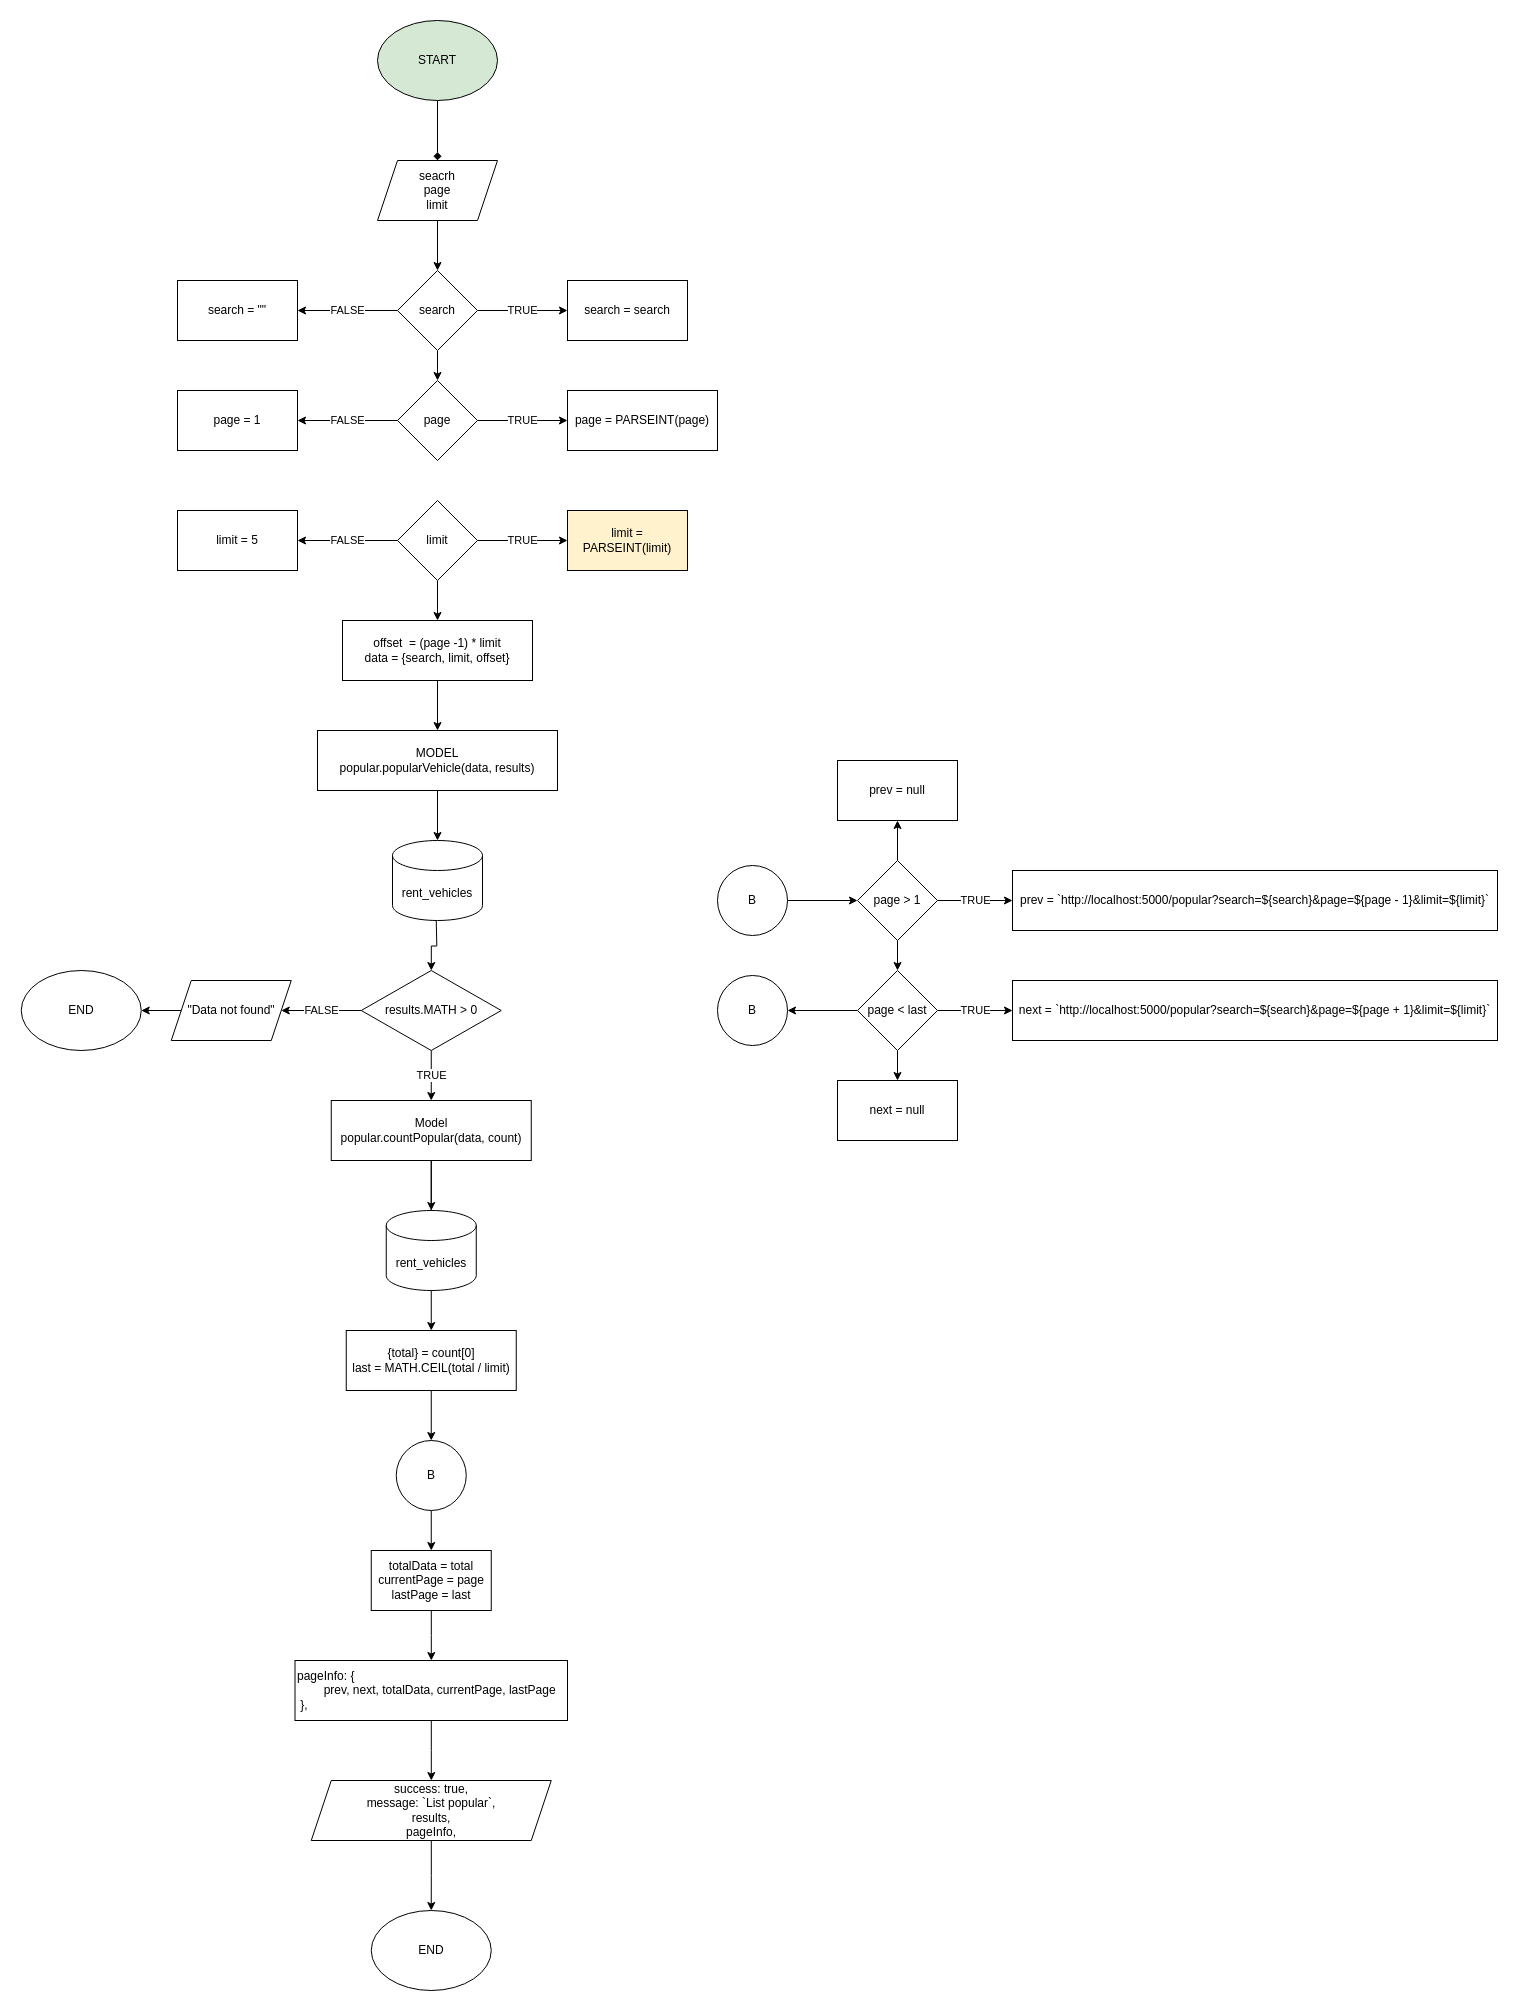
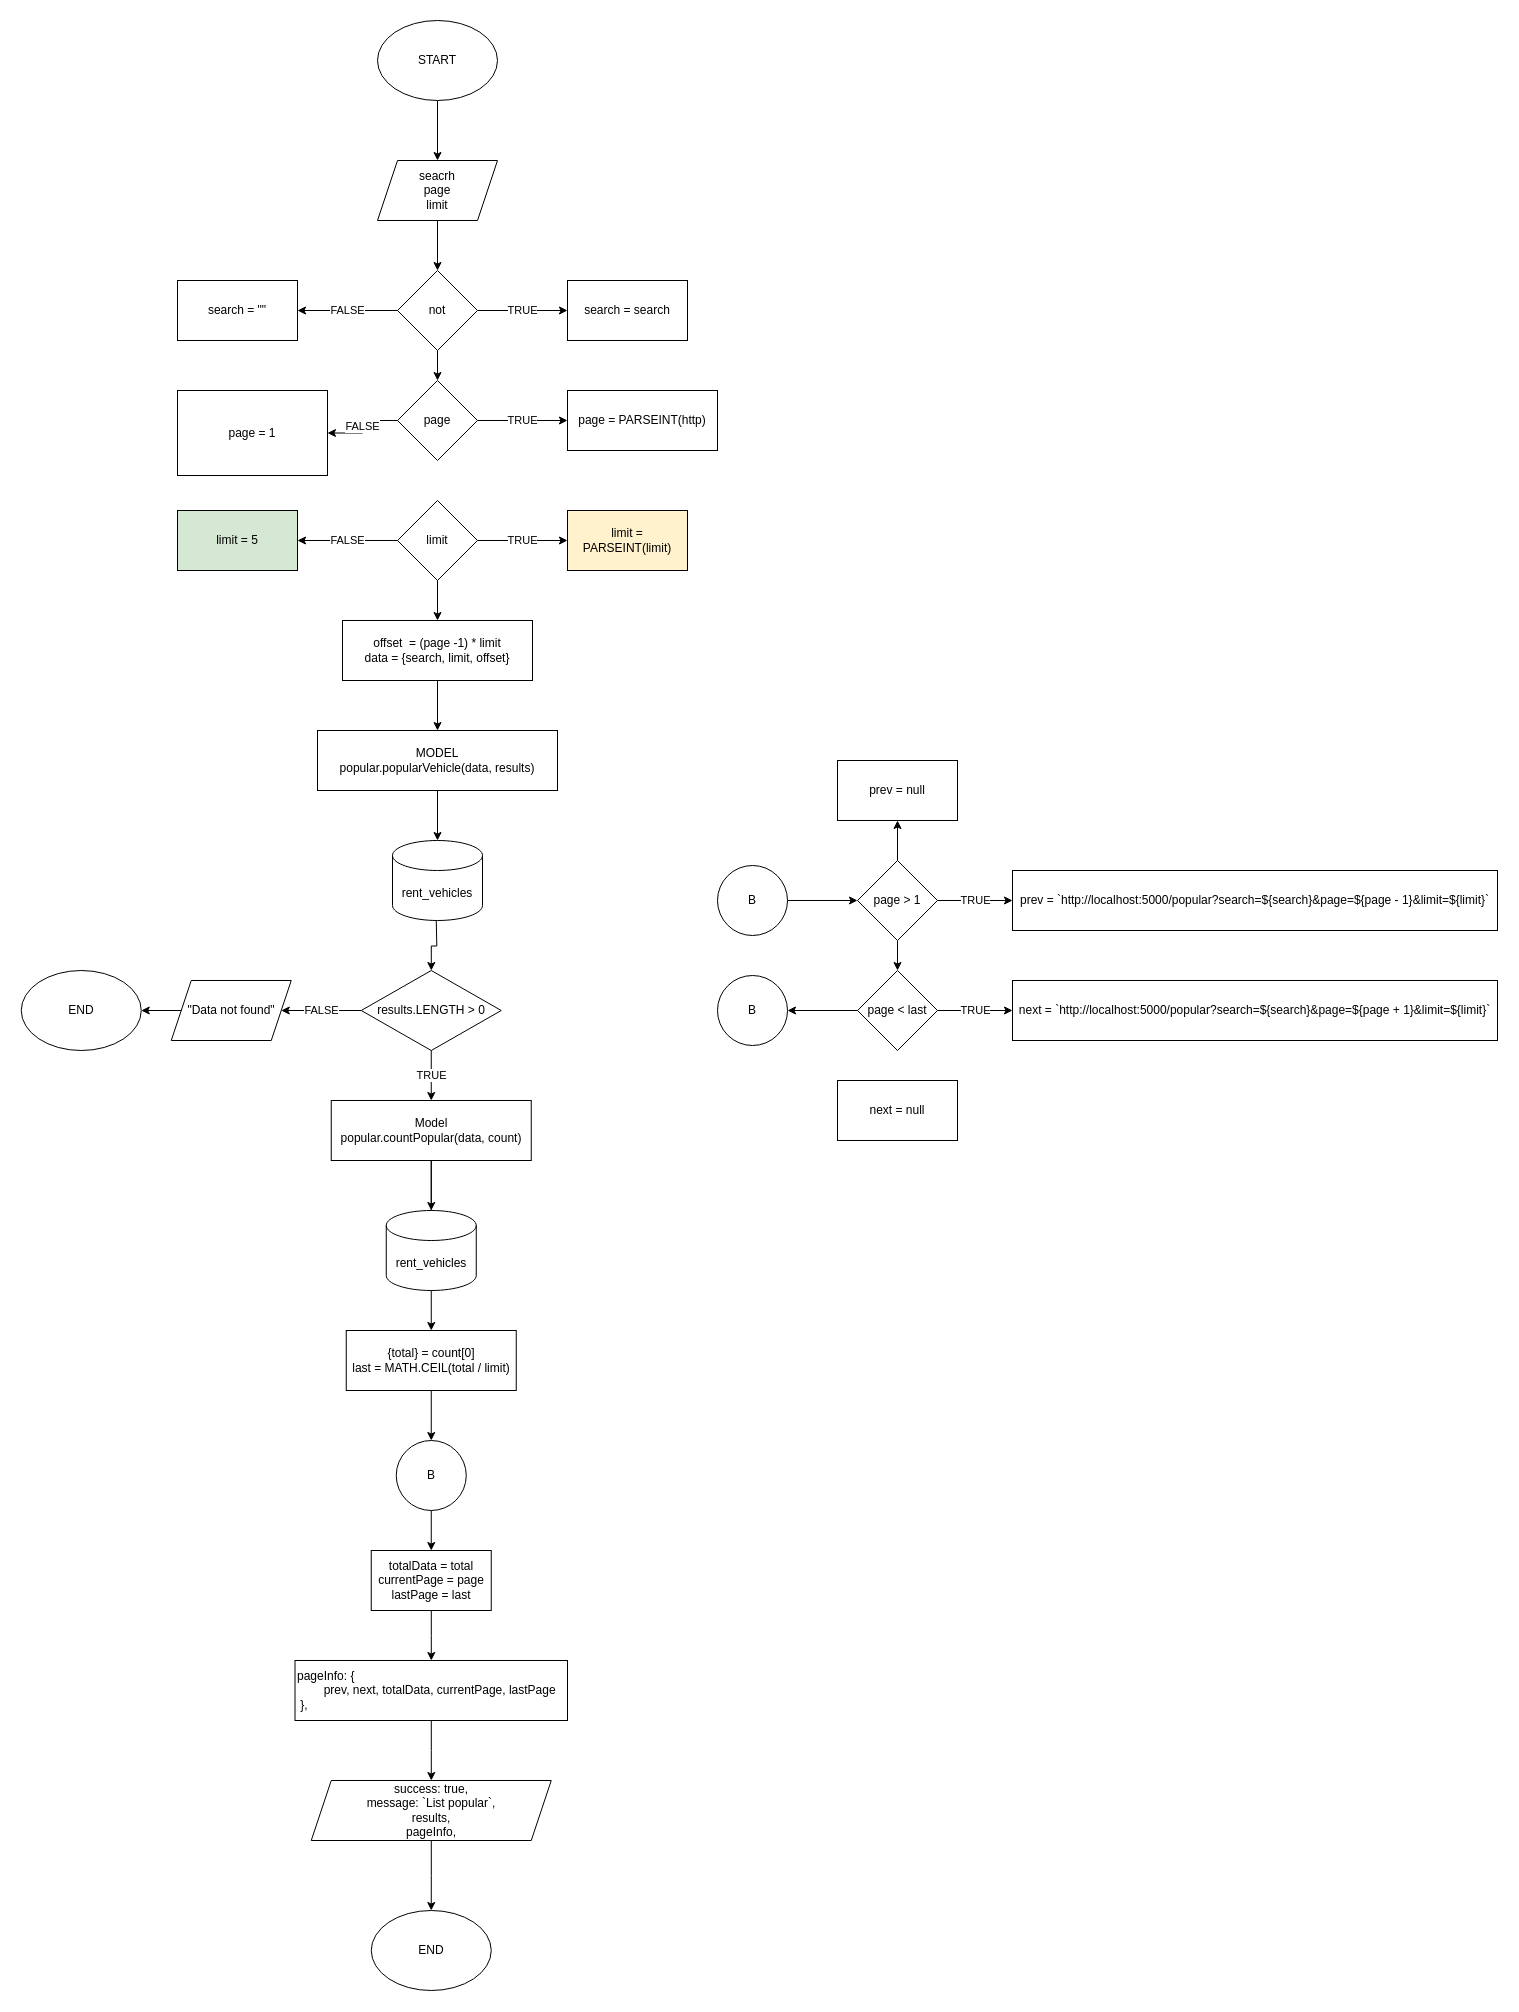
node "START": fillcolor #d5e8d4 -> #ffffff
edge "START" -> "seacrh page limit": arrowhead diamond -> classic
node "search": label "search" -> "not"
node "page = 1": size 120x60 -> 150x85
node "page = PARSEINT(page)": label "page = PARSEINT(page)" -> "page = PARSEINT(http)"
node "limit = 5": fillcolor #ffffff -> #d5e8d4
node "results.MATH > 0": label "results.MATH > 0" -> "results.LENGTH > 0"
edge "page < last" -> "next = null": removed
